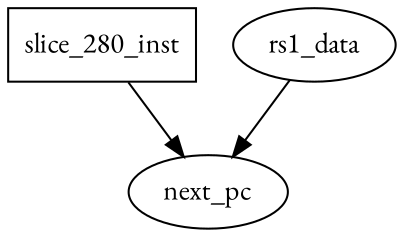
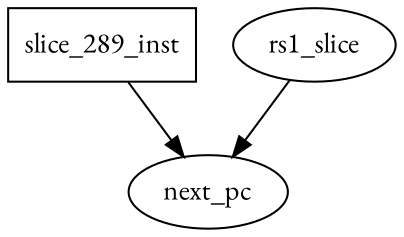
node "slice_280_inst": label "slice_280_inst" -> "slice_289_inst"
node "rs1_data": label "rs1_data" -> "rs1_slice"
